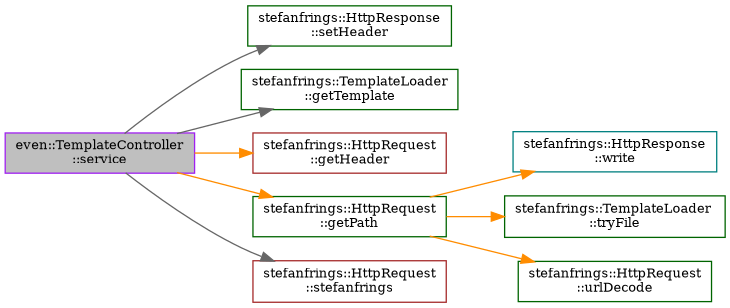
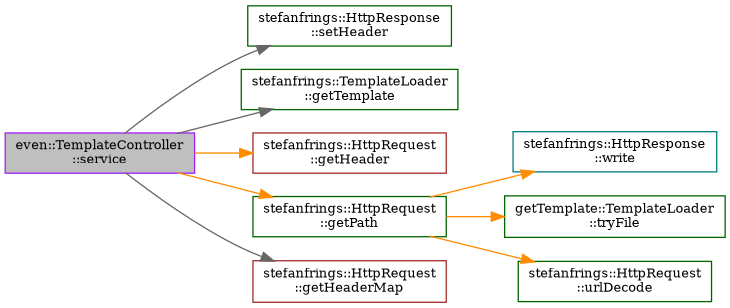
node "stefanfrings::TemplateLoader ::tryFile": label "stefanfrings::TemplateLoader ::tryFile" -> "getTemplate::TemplateLoader ::tryFile"
node "stefanfrings::HttpRequest ::stefanfrings": label "stefanfrings::HttpRequest ::stefanfrings" -> "stefanfrings::HttpRequest ::getHeaderMap"
